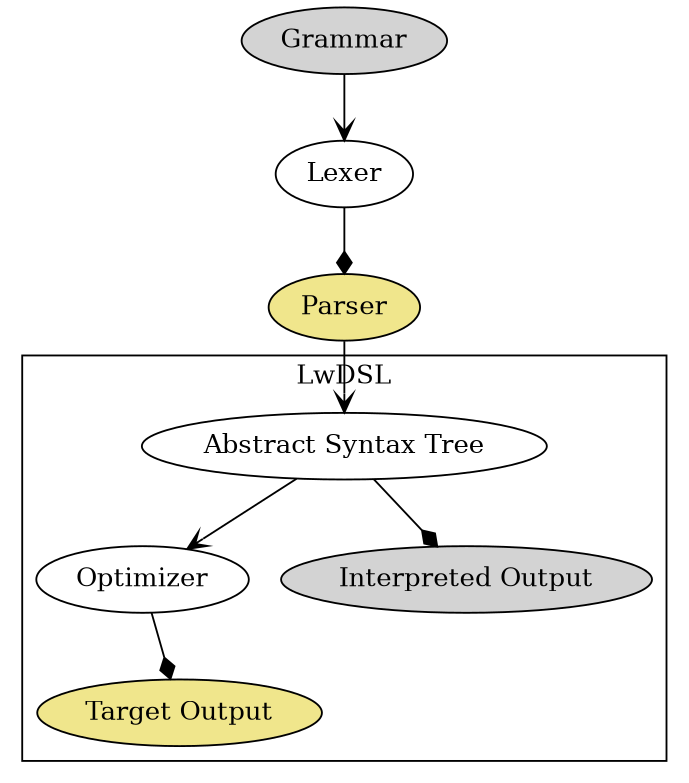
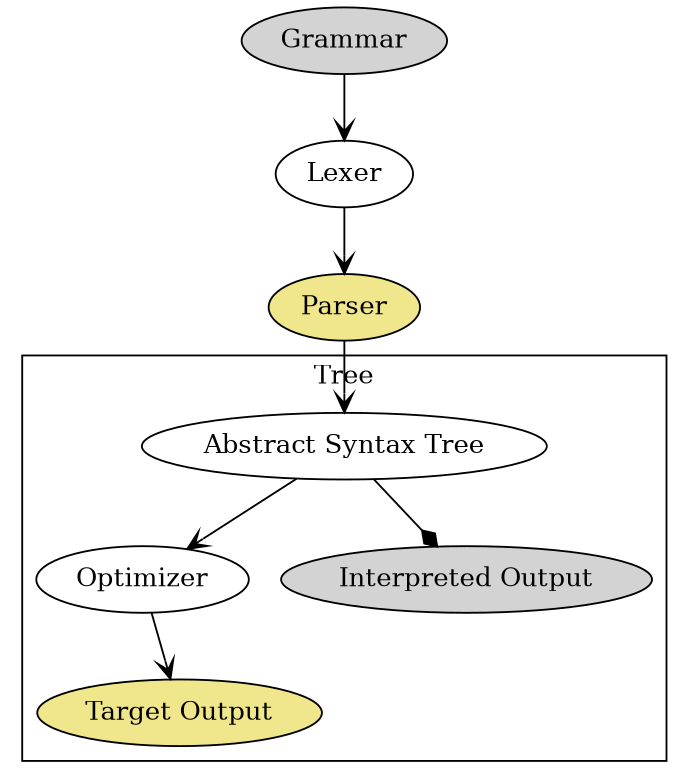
edge "Lexer" -> "Parser": arrowhead diamond -> vee
cluster "LwDSL": label "LwDSL" -> "Tree"
edge "Optimizer" -> "Target Output": arrowhead diamond -> vee
